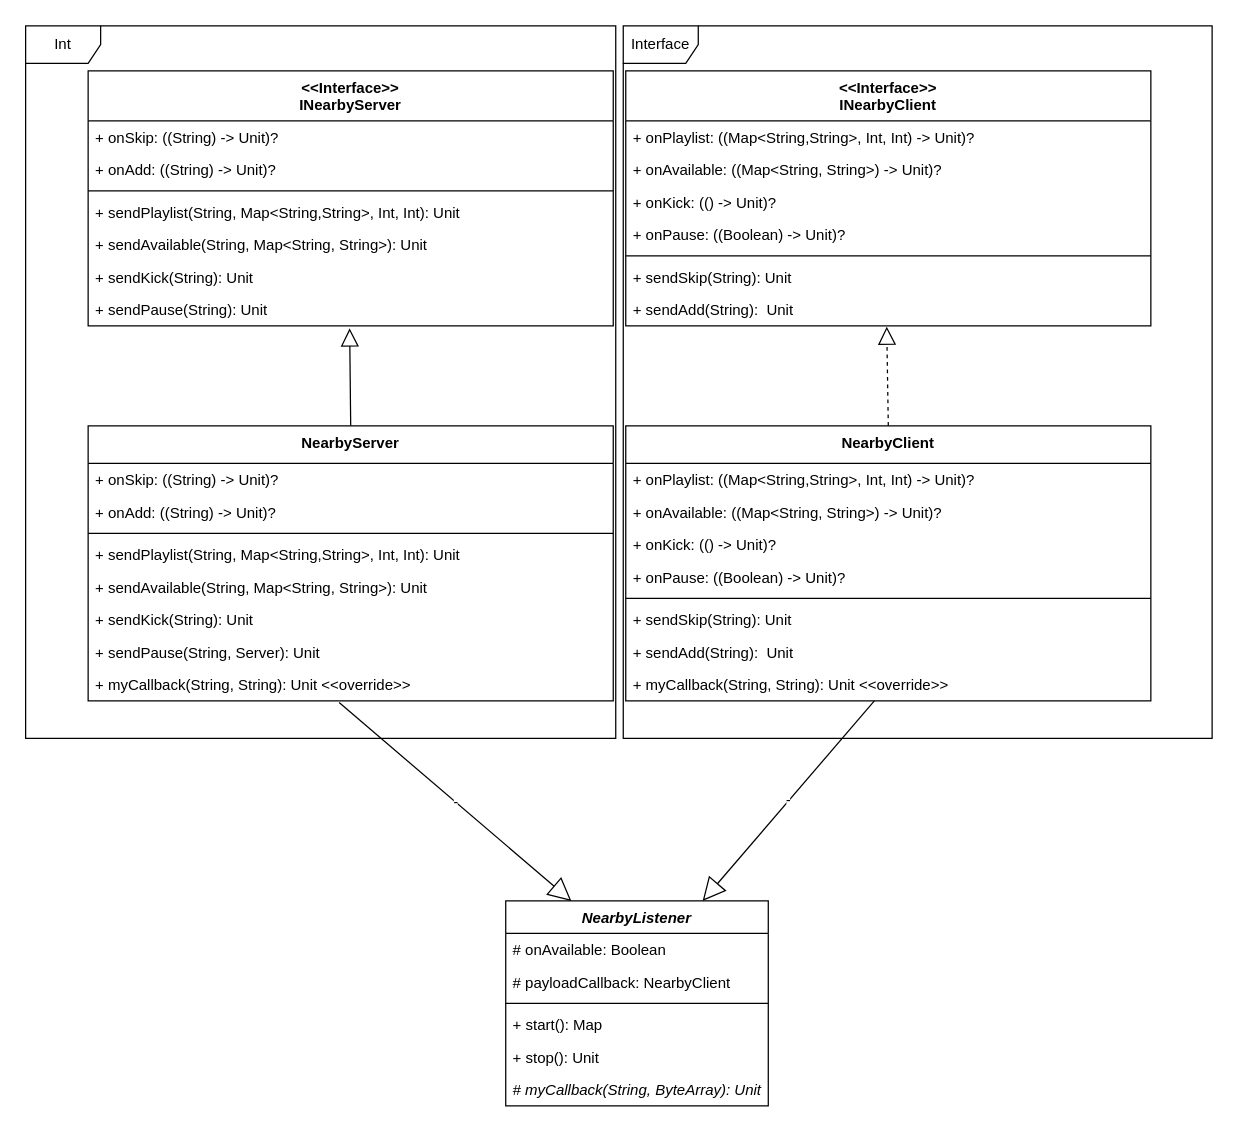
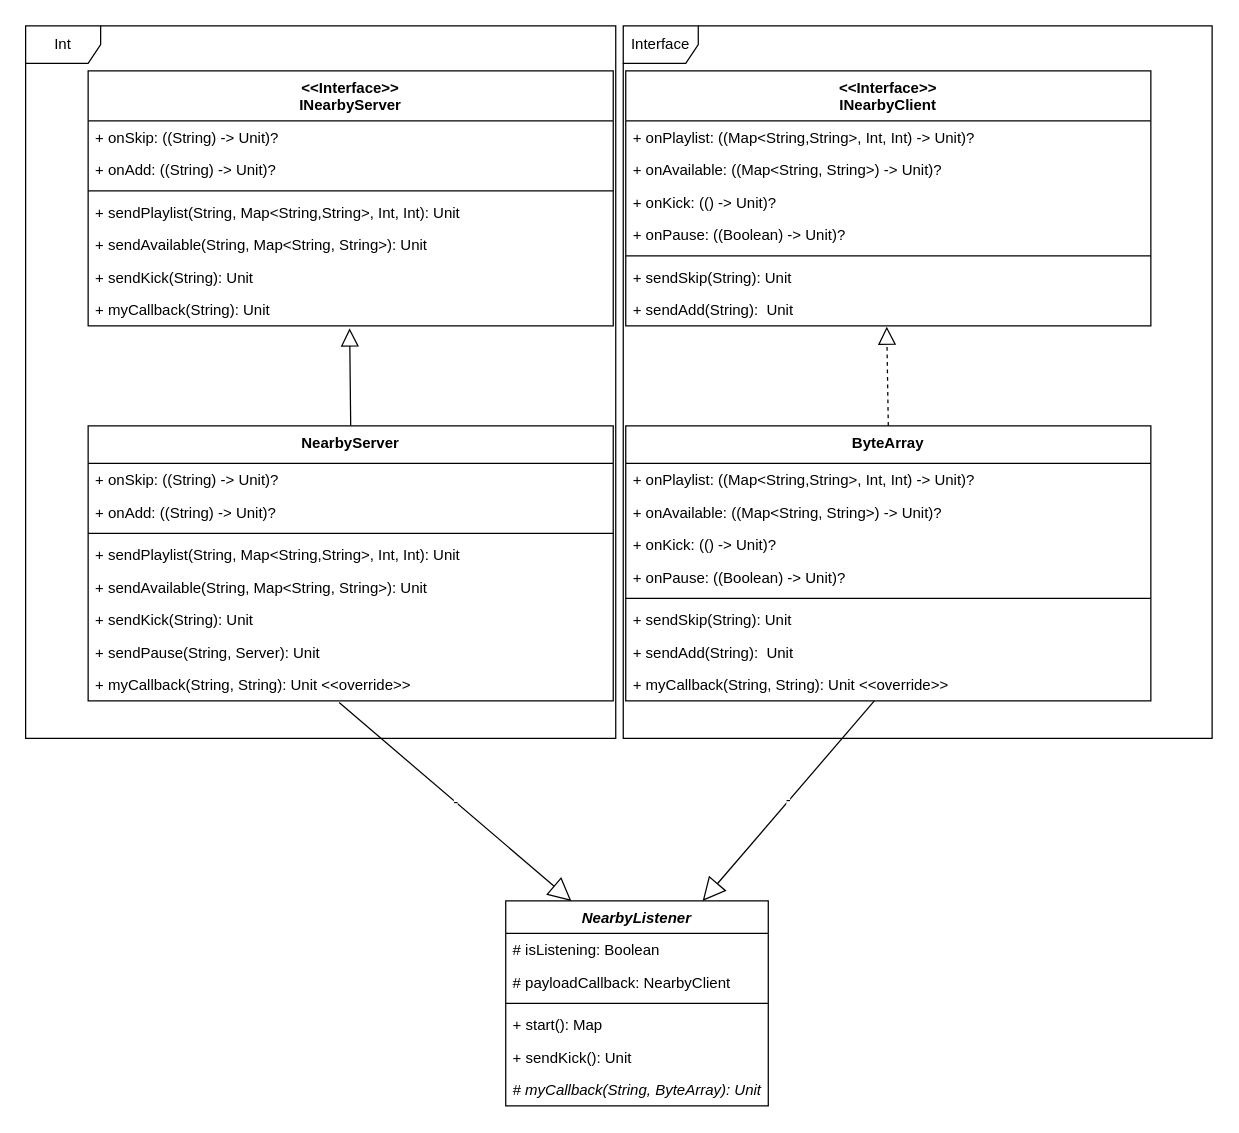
node "+ sendPause(String): Unit": label "+ sendPause(String): Unit" -> "+ myCallback(String): Unit"
node "NearbyClient": label "NearbyClient" -> "ByteArray"
node "# onAvailable: Boolean": label "# onAvailable: Boolean" -> "# isListening: Boolean"
node "+ stop(): Unit": label "+ stop(): Unit" -> "+ sendKick(): Unit"
